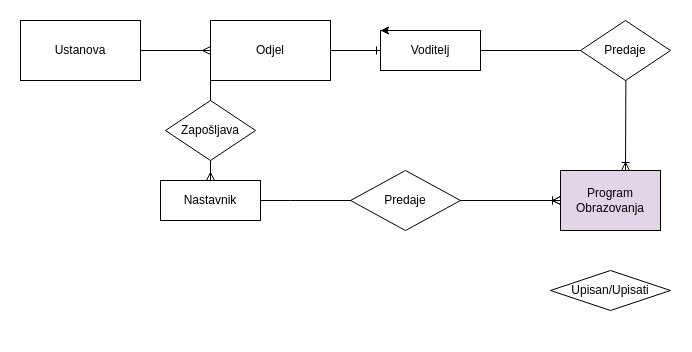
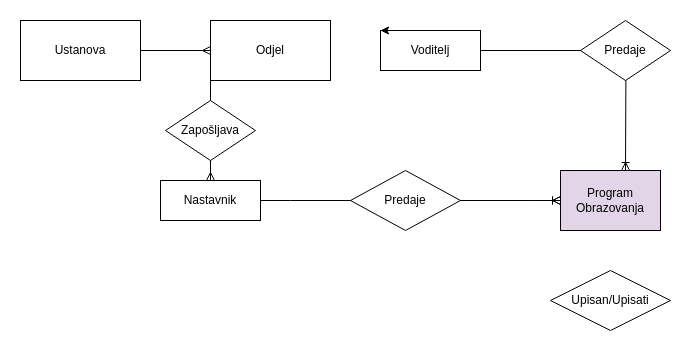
edge "Odjel" -> "Voditelj": removed
node "Upisan/Upisati": size 120x40 -> 120x60
